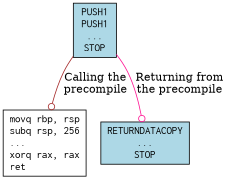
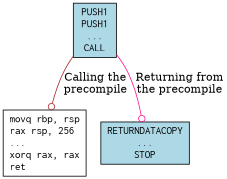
node "PUSH1 PUSH1 ... STOP": label "PUSH1 PUSH1 ... STOP" -> "PUSH1 PUSH1 ... CALL"
node "movq rbp, rsp subq rsp, 256 ... xorq rax, rax ret": label "movq rbp, rsp subq rsp, 256 ... xorq rax, rax ret" -> "movq rbp, rsp rax rsp, 256 ... xorq rax, rax ret"
